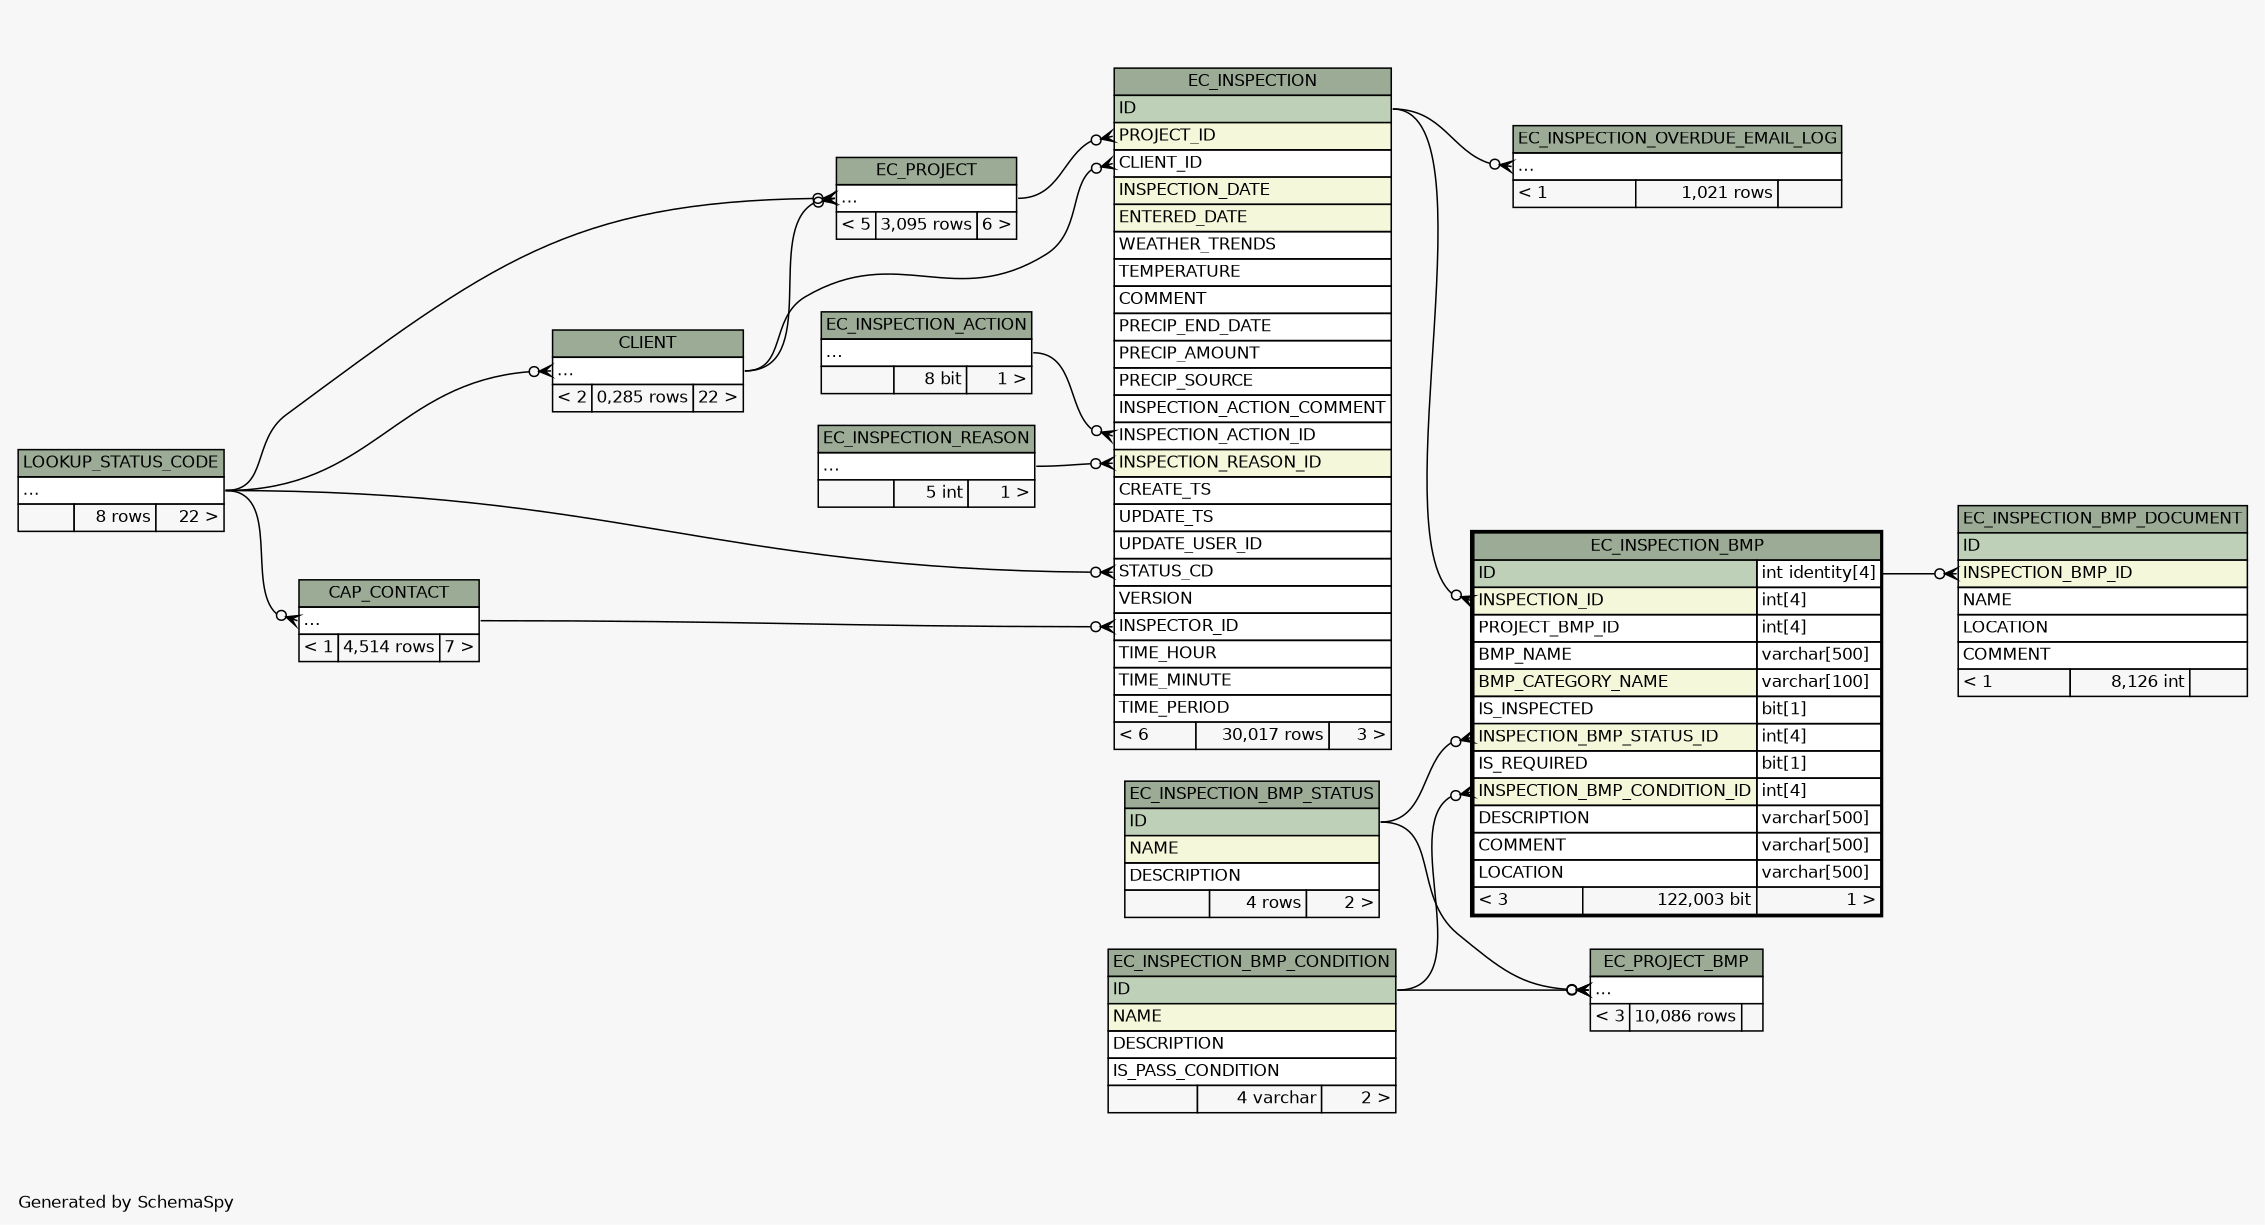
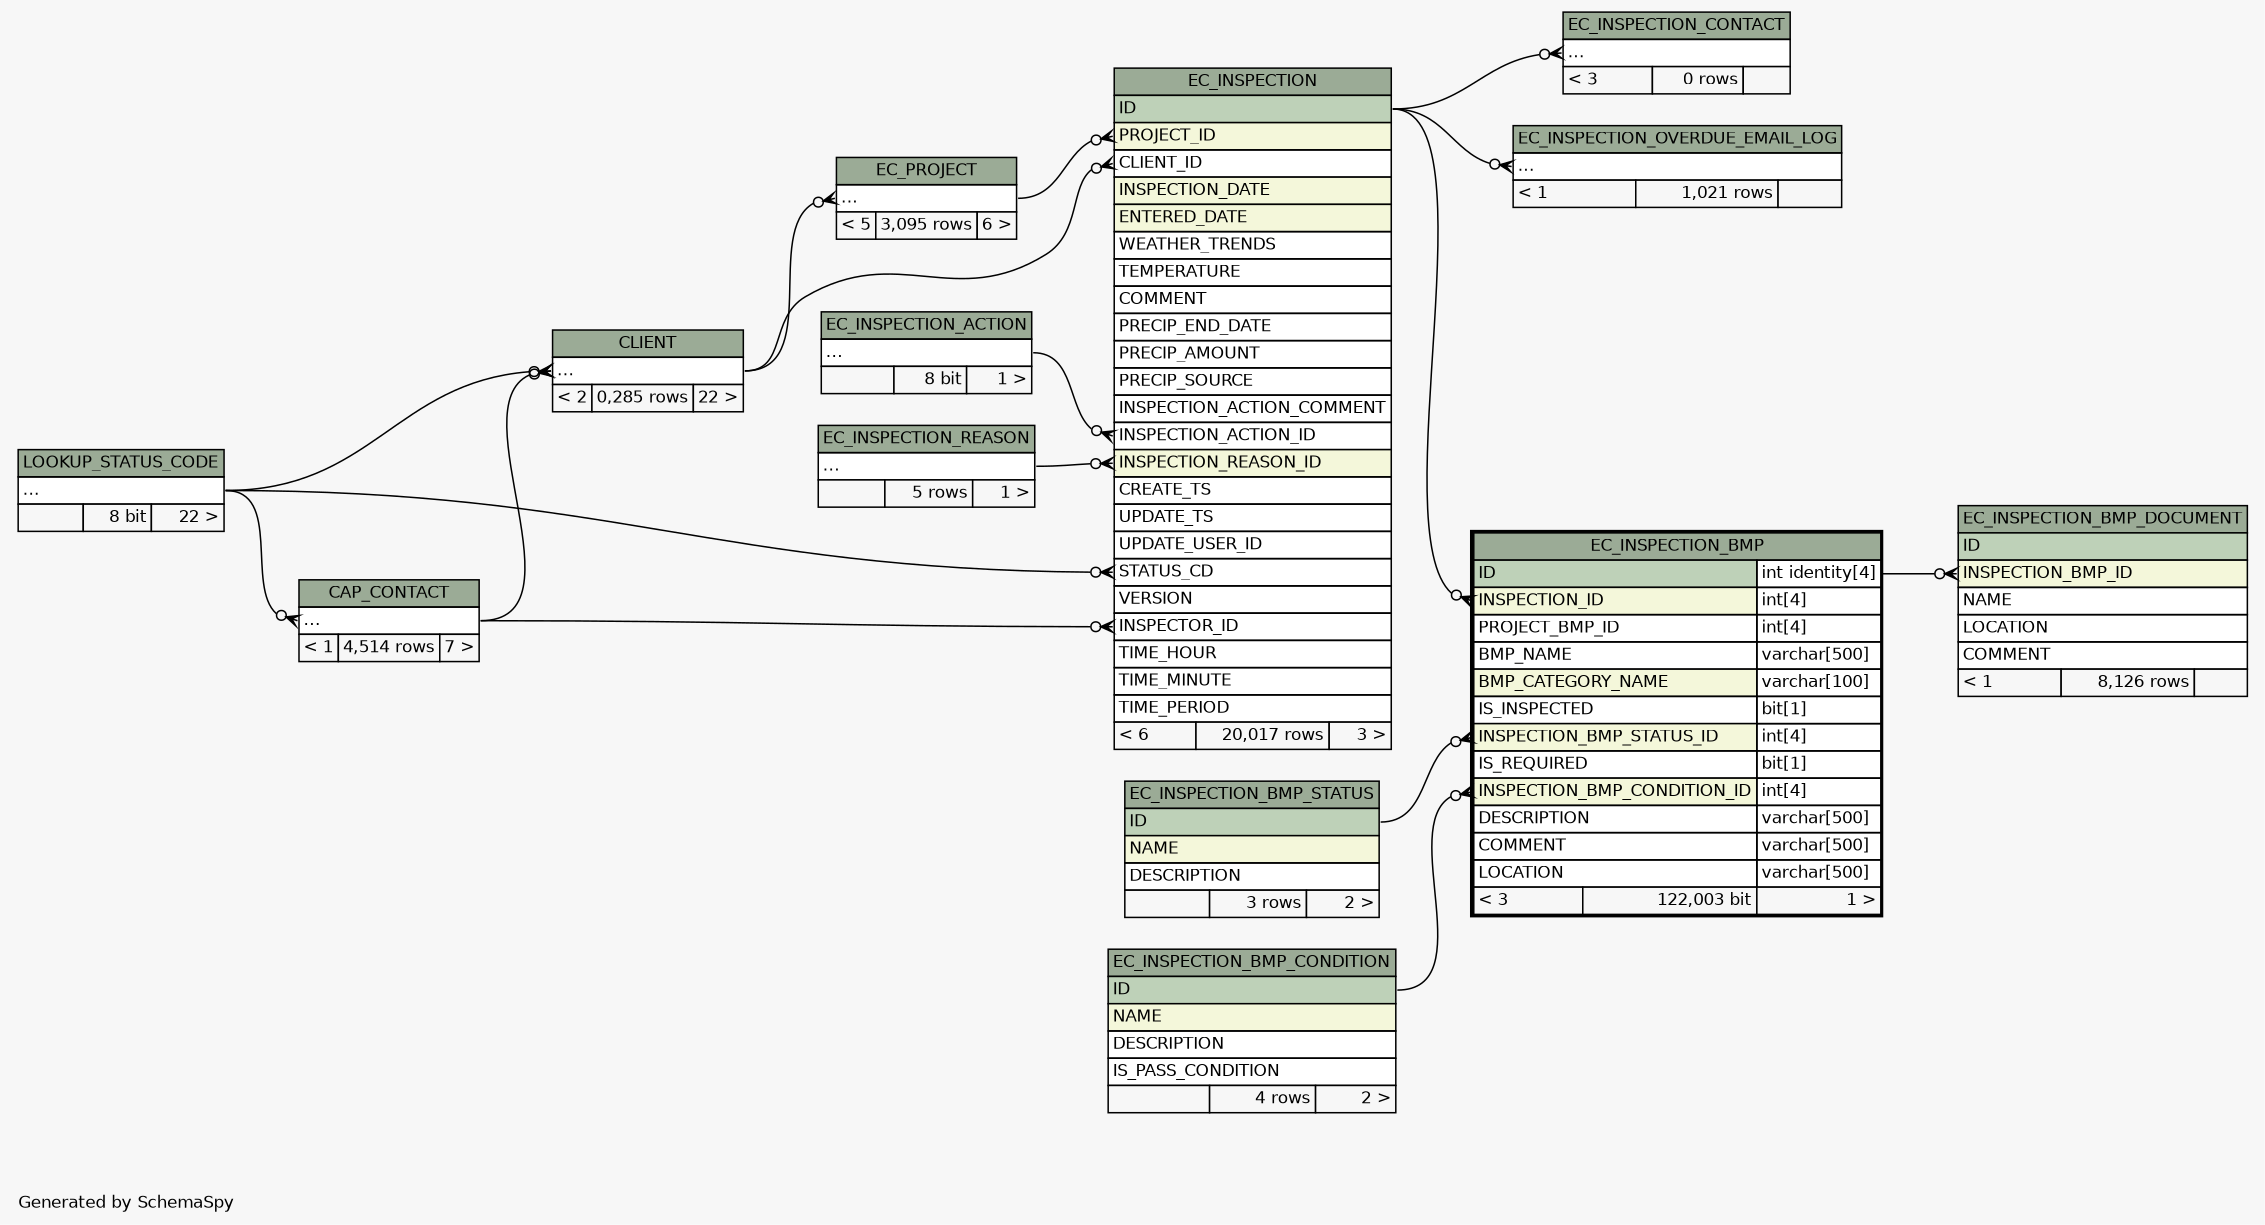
node "EC_INSPECTION_CONTACT": added
edge "LOOKUP_STATUS_CODE" -> "EC_PROJECT": removed
edge "CAP_CONTACT" -> "CLIENT": added
node "EC_INSPECTION_REASON": text "5 int" -> "5 rows"
node "LOOKUP_STATUS_CODE": text "8 rows" -> "8 bit"
node "EC_INSPECTION_BMP_DOCUMENT": text "8,126 int" -> "8,126 rows"
node "EC_INSPECTION": text "30,017 rows" -> "20,017 rows"
node "EC_INSPECTION_BMP_STATUS": text "4 rows" -> "3 rows"
node "EC_PROJECT_BMP": removed
node "EC_INSPECTION_BMP_CONDITION": text "4 varchar" -> "4 rows"
